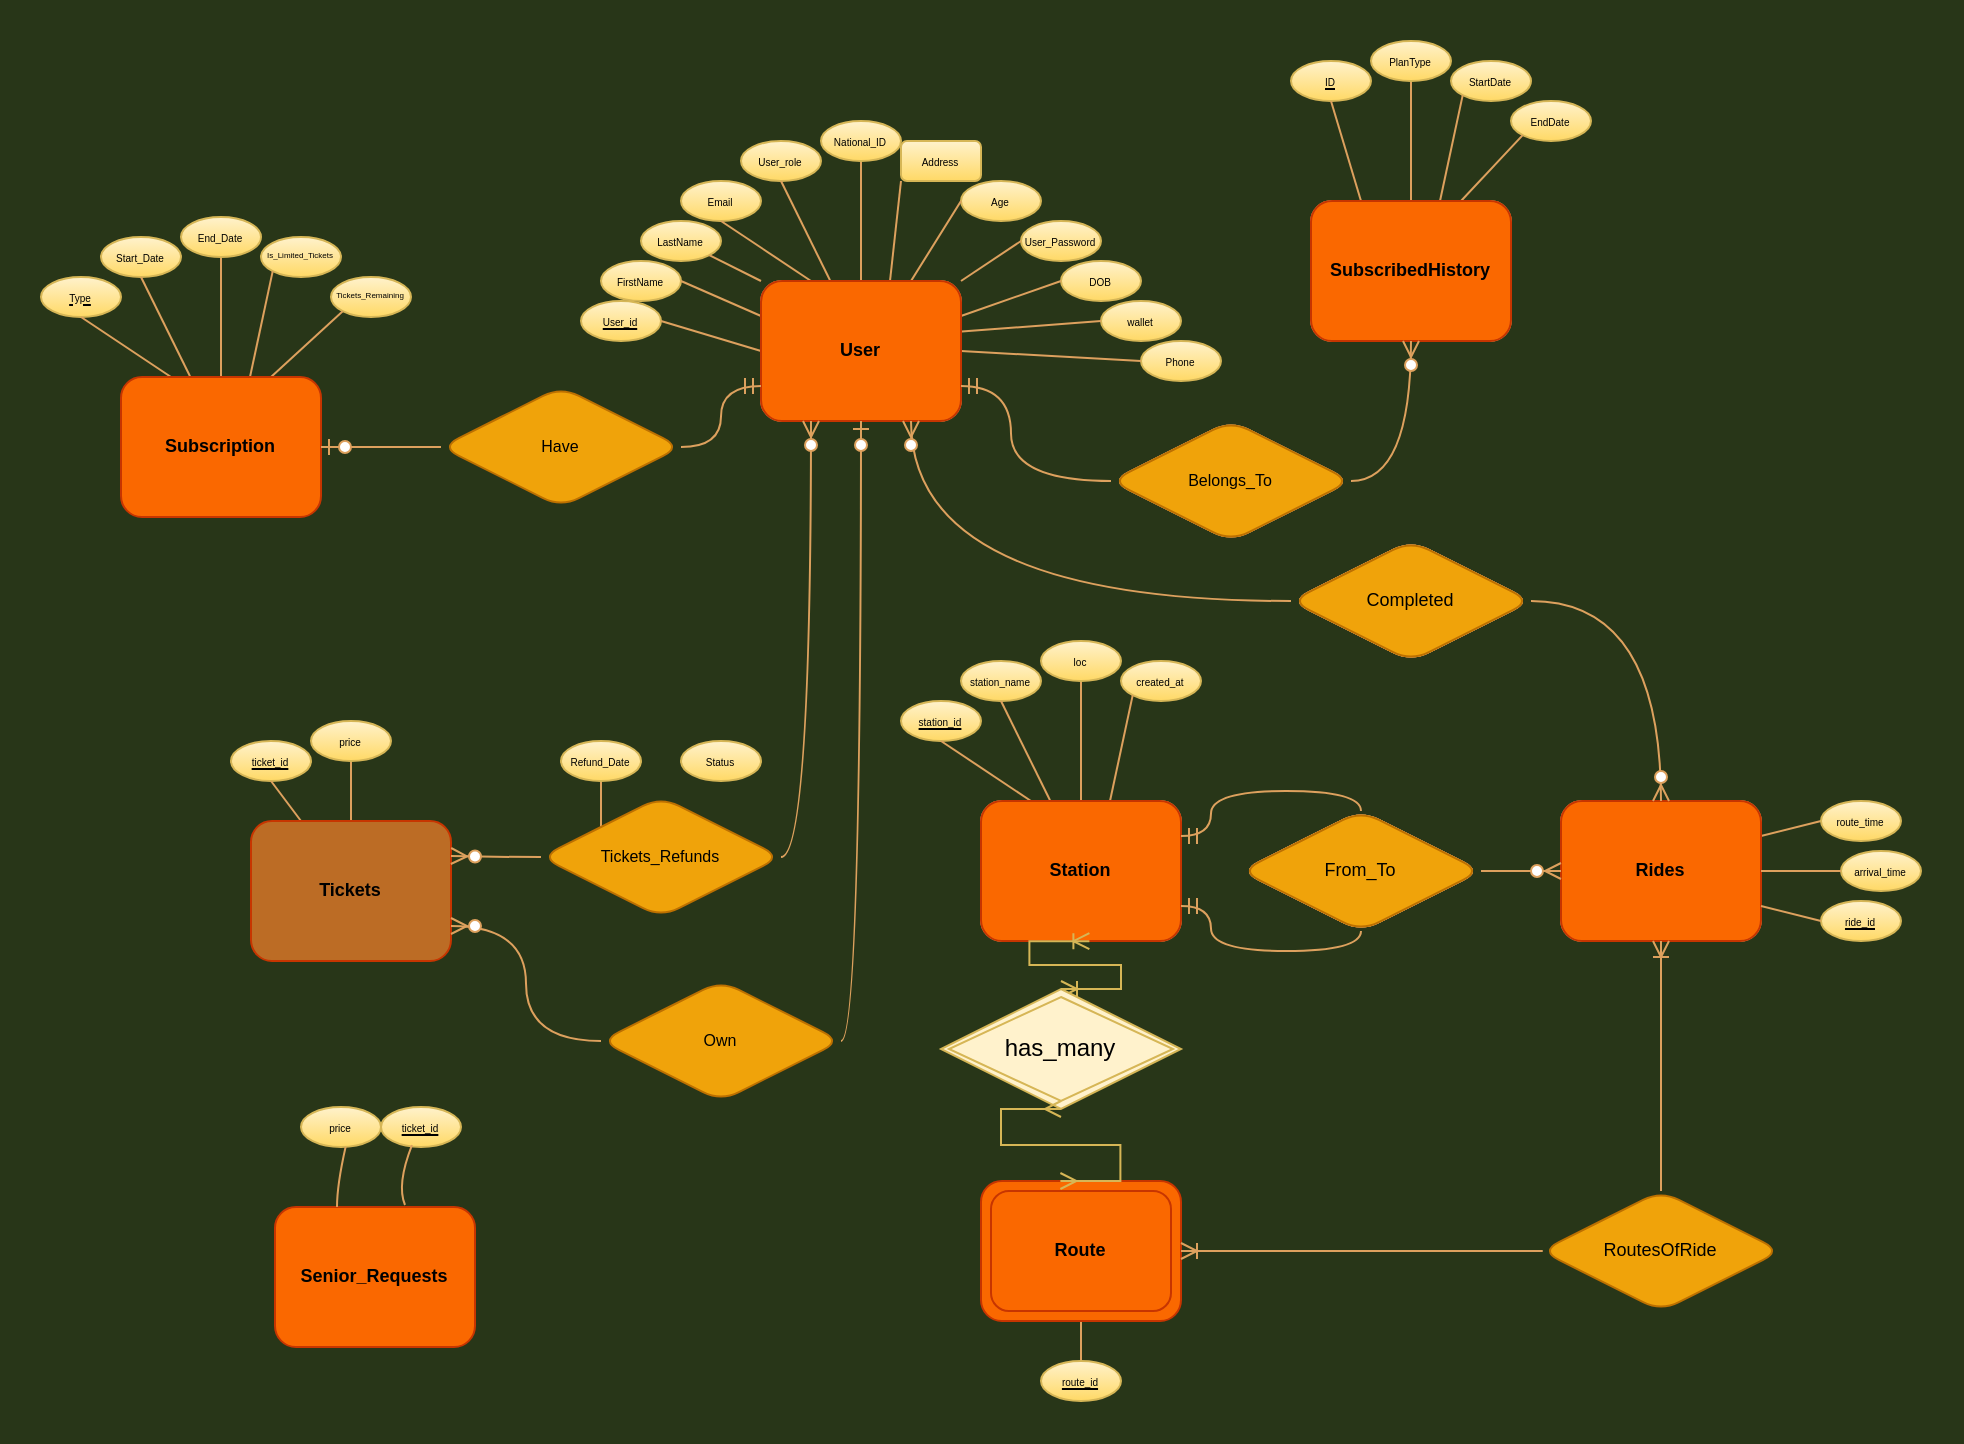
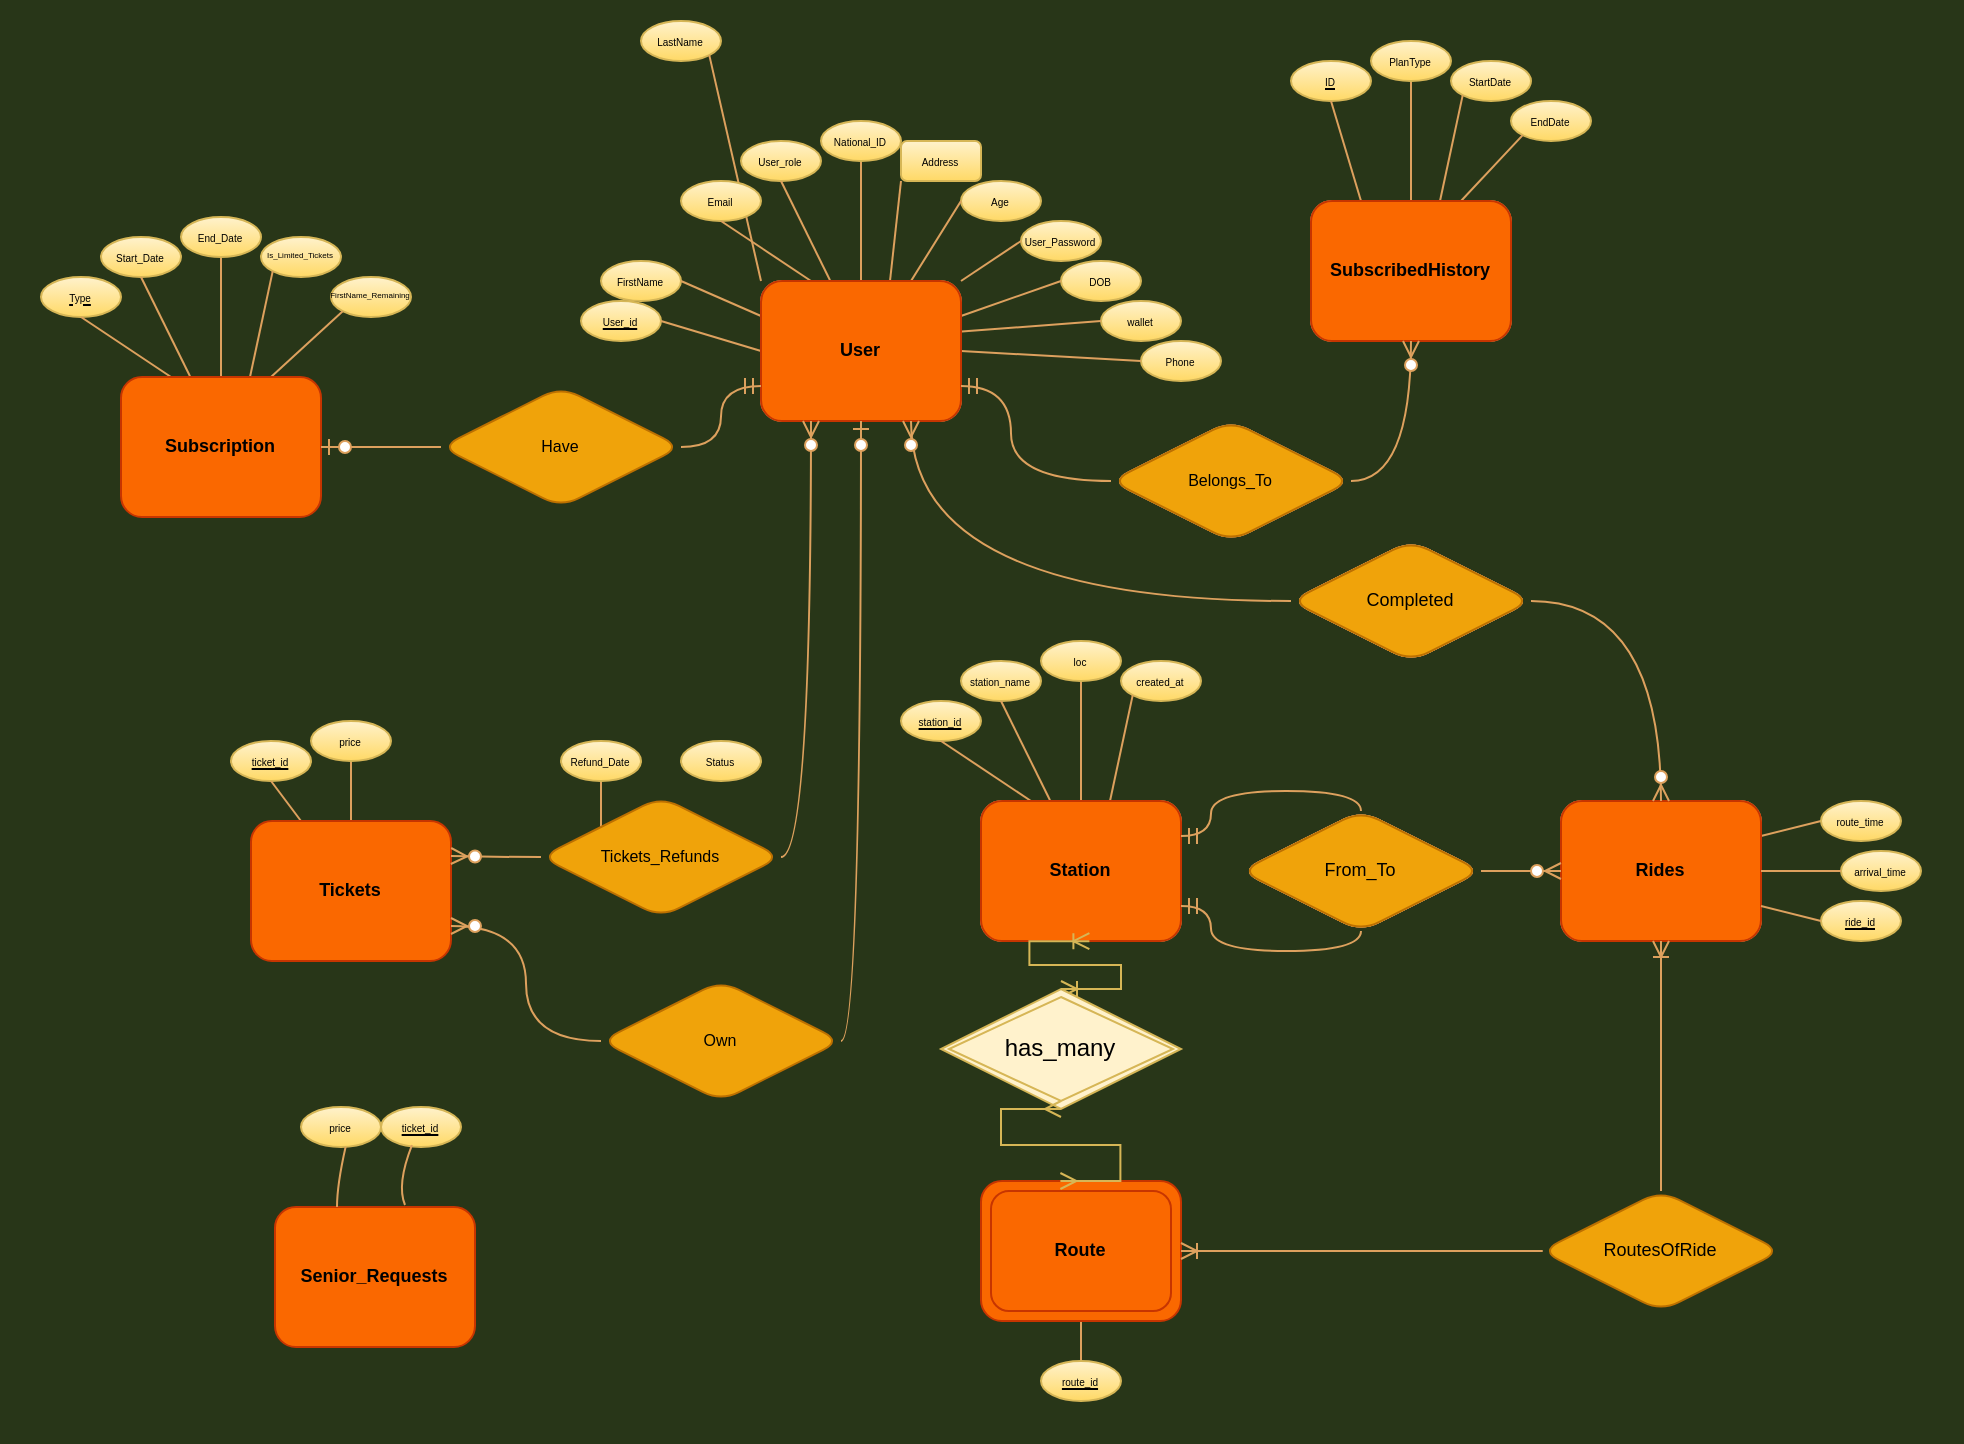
node "LastName": moved (681, 241) -> (681, 41)
node "Tickets_Remaining": label "Tickets_Remaining" -> "FirstName_Remaining"
node "Tickets": fillcolor #bc6c25 -> #fa6800
